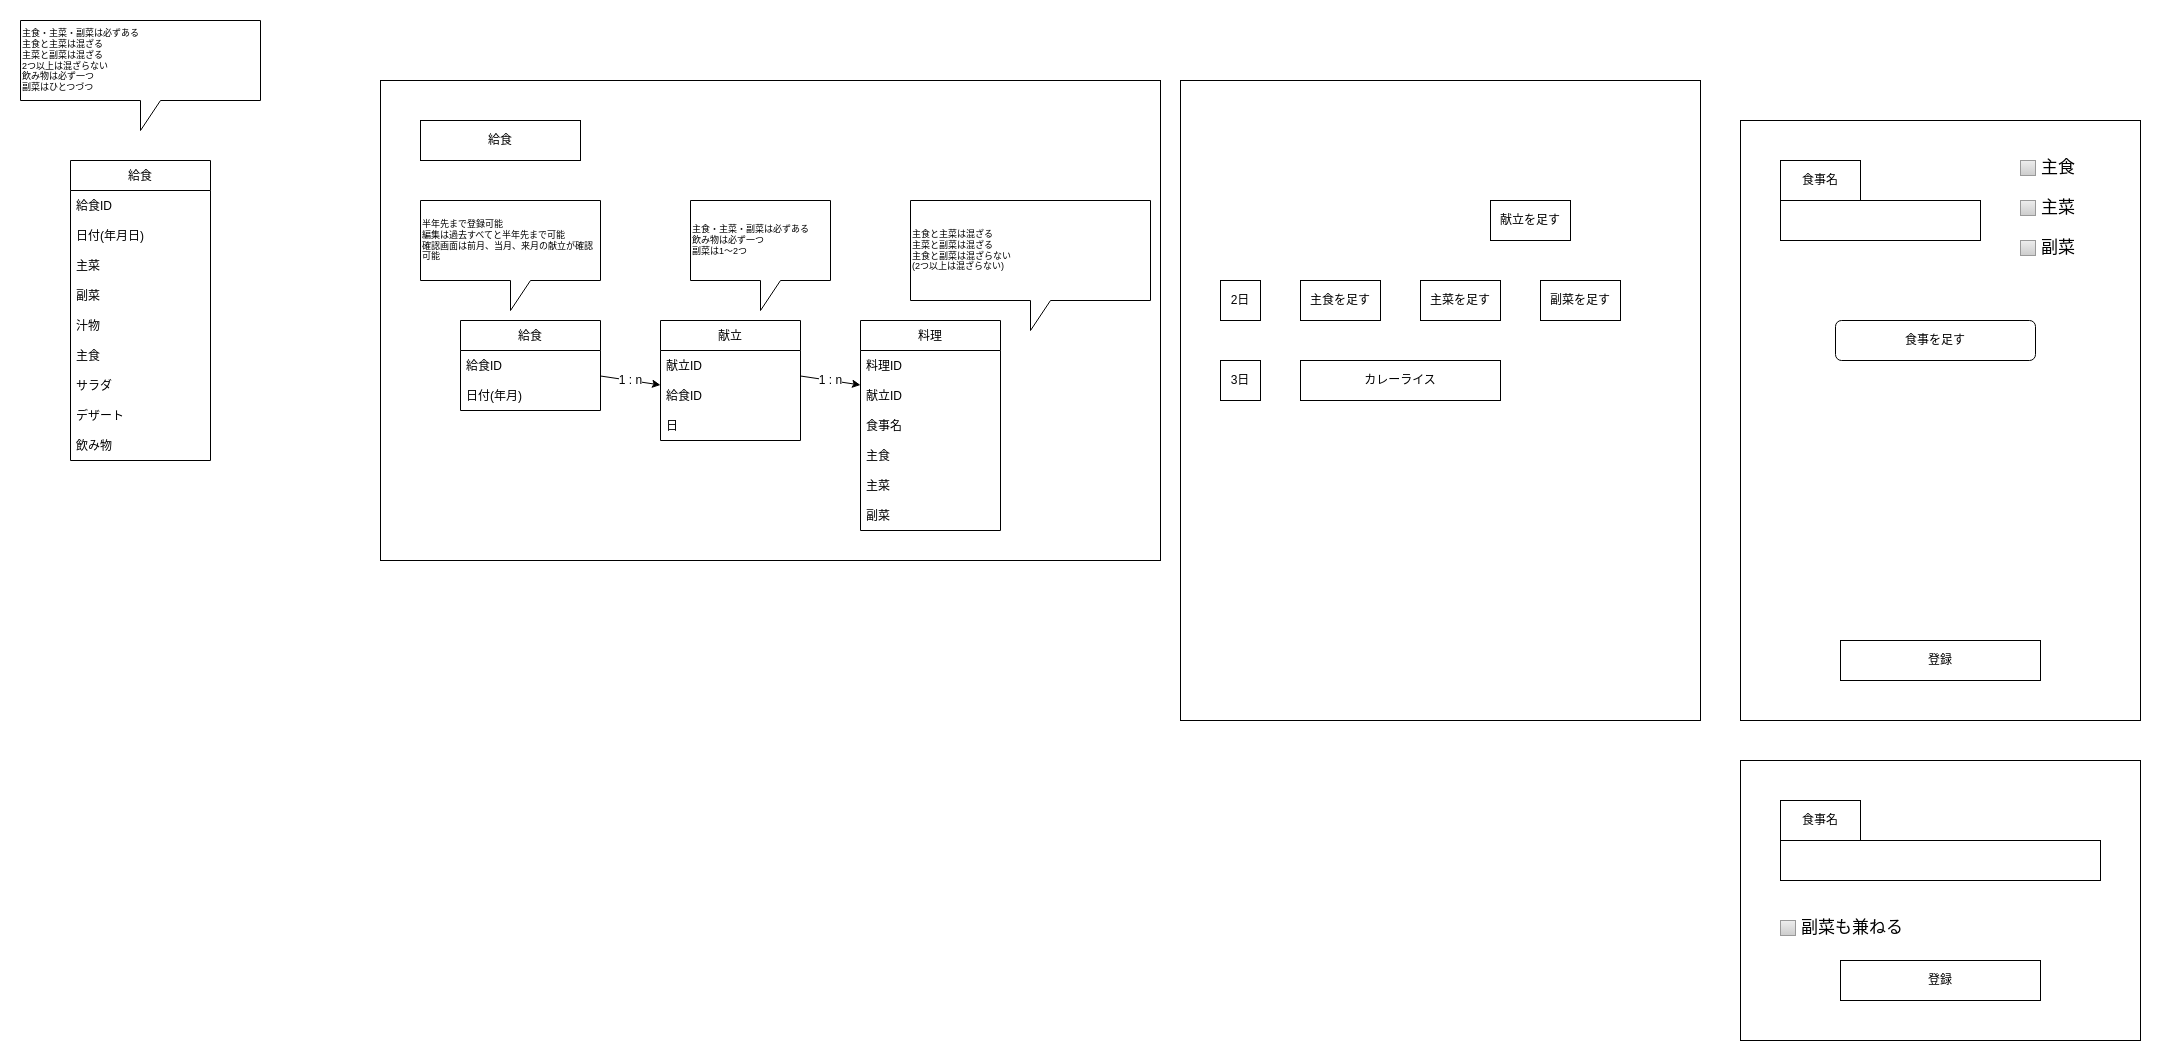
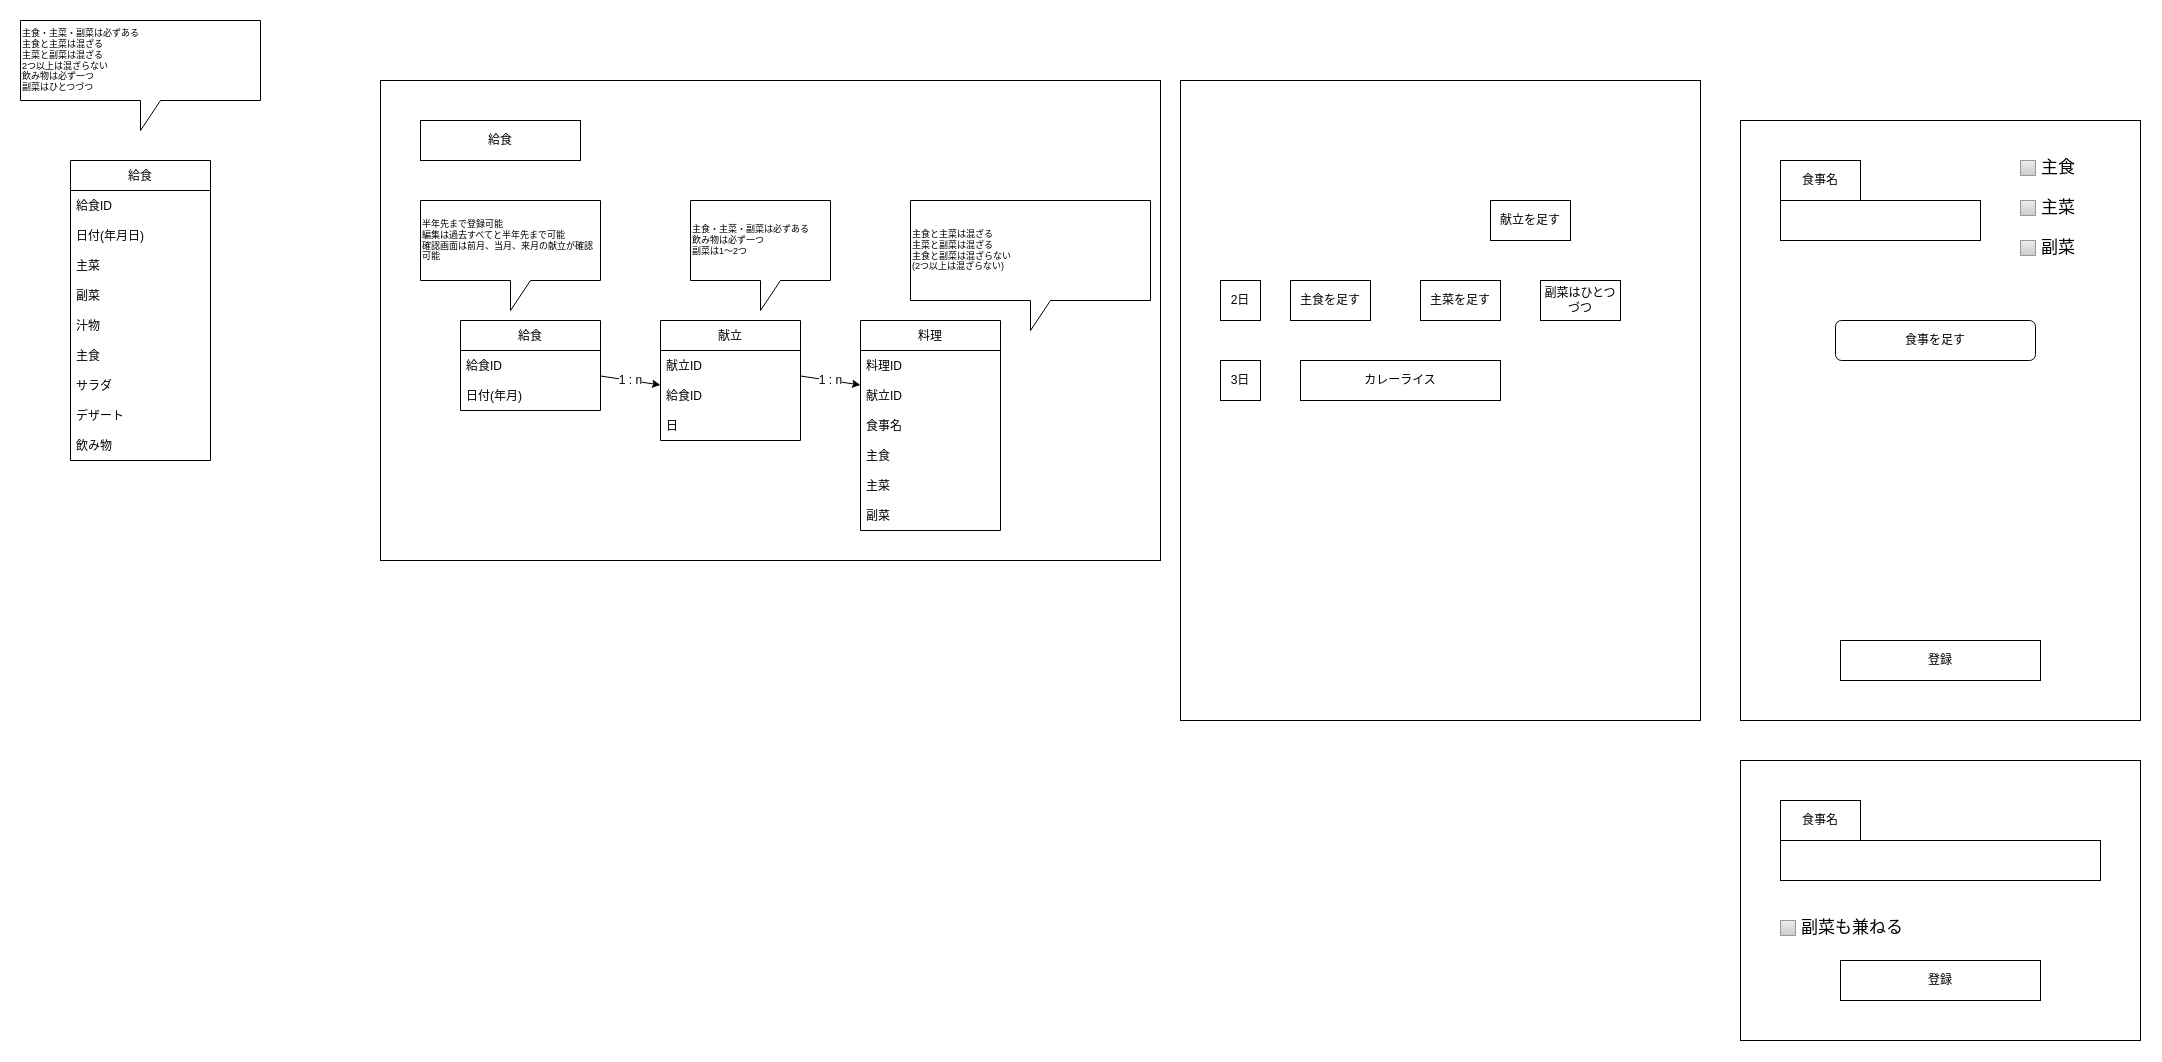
node "主食を足す": moved (1341, 301) -> (1331, 301)
node "副菜を足す": label "副菜を足す" -> "副菜はひとつづつ"
